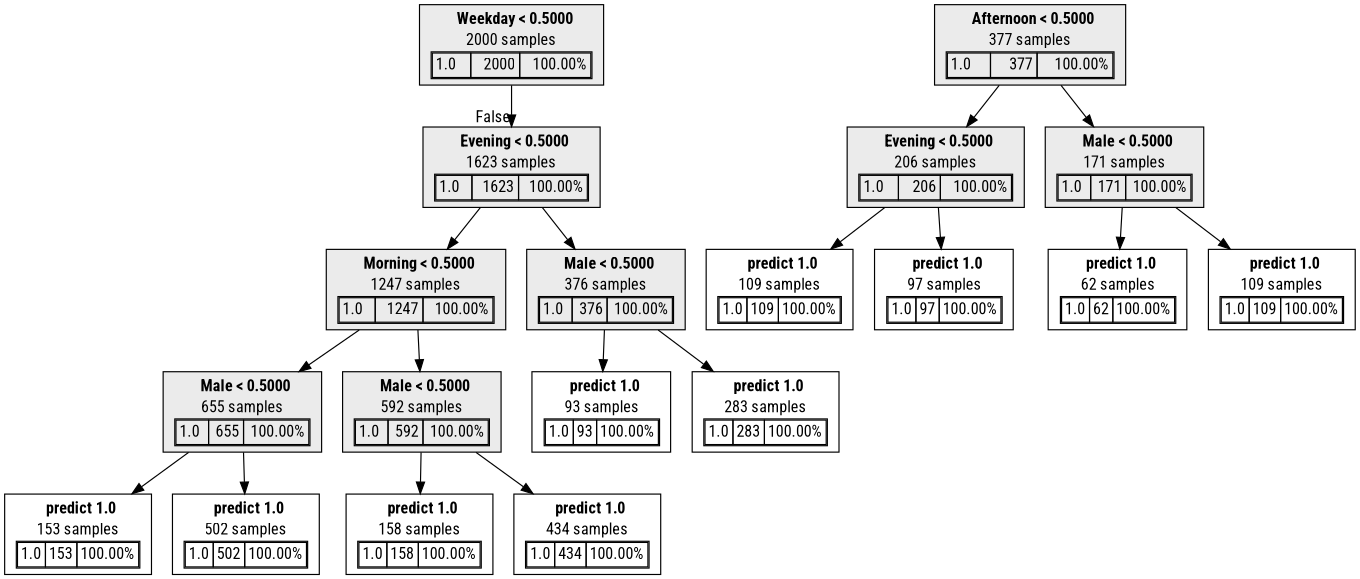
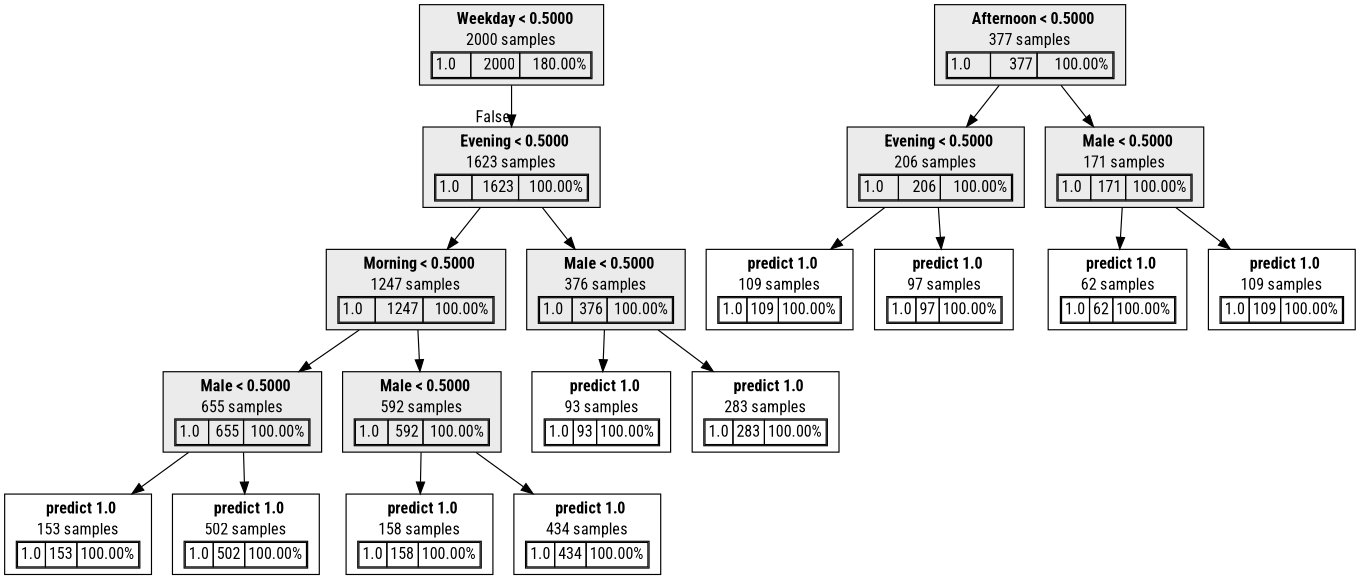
node "Weekday < 0.5000": text "100.00%" -> "180.00%"
